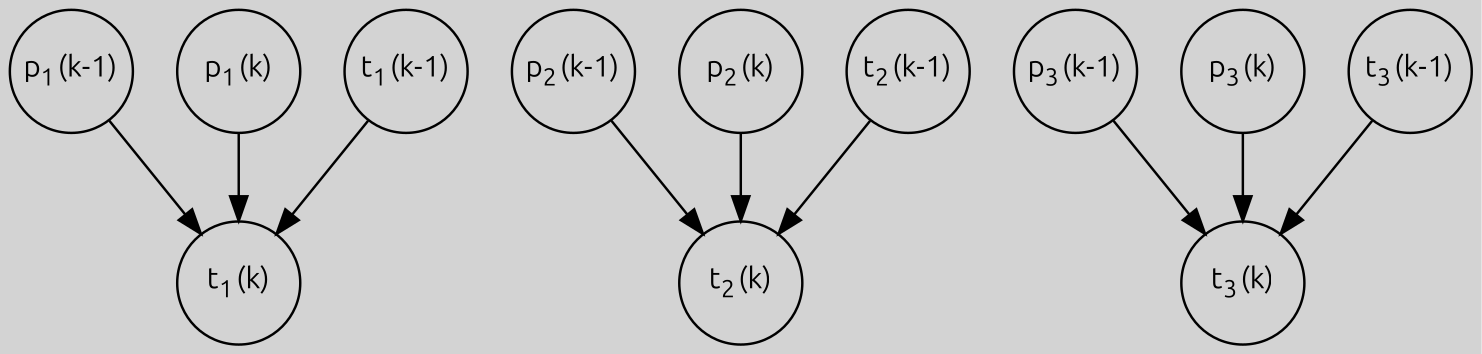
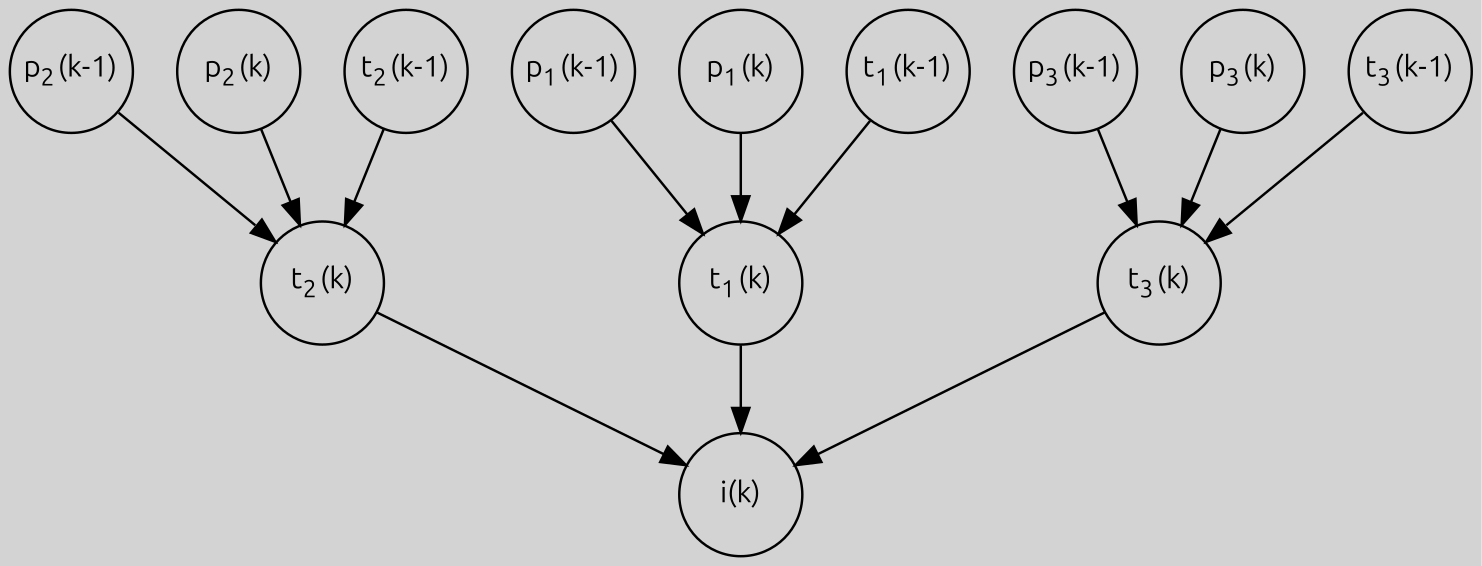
node "i(k)": added
